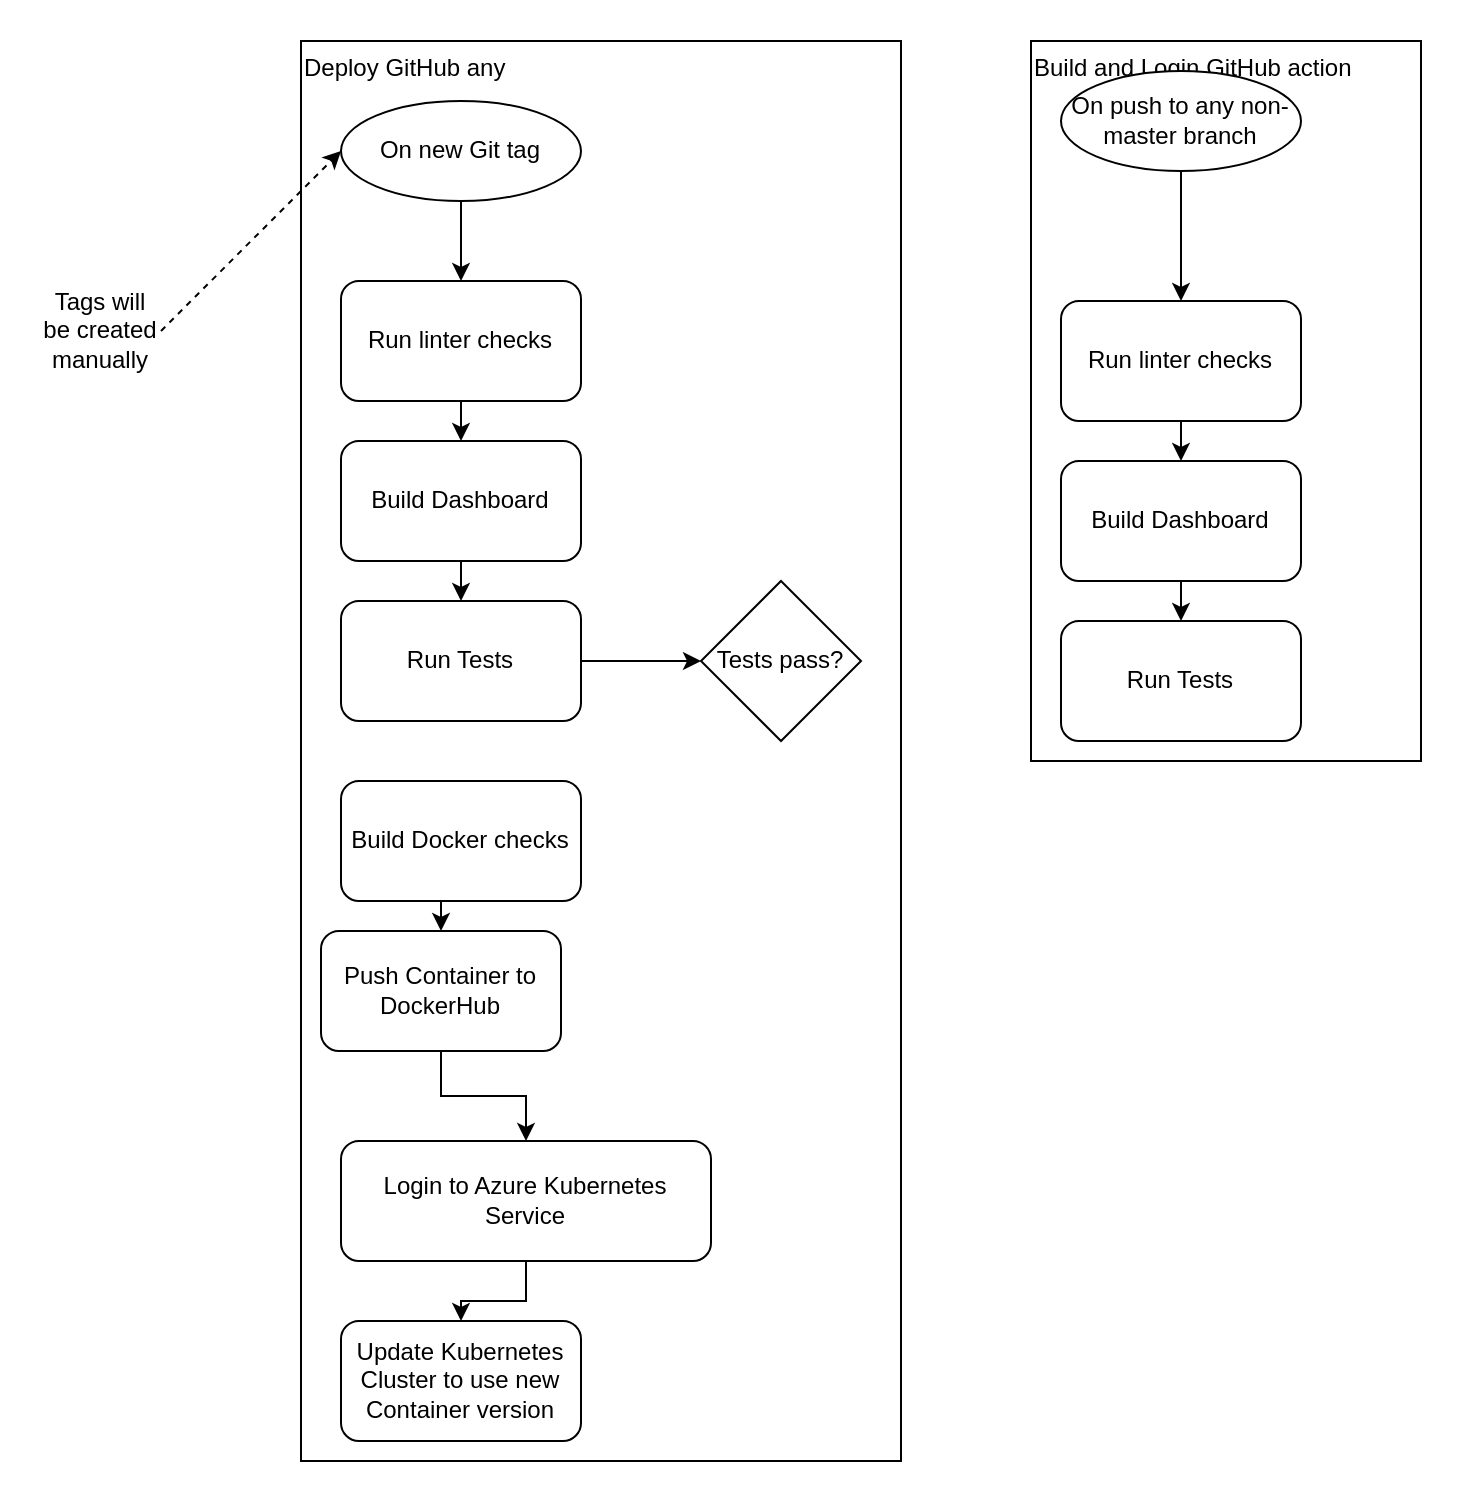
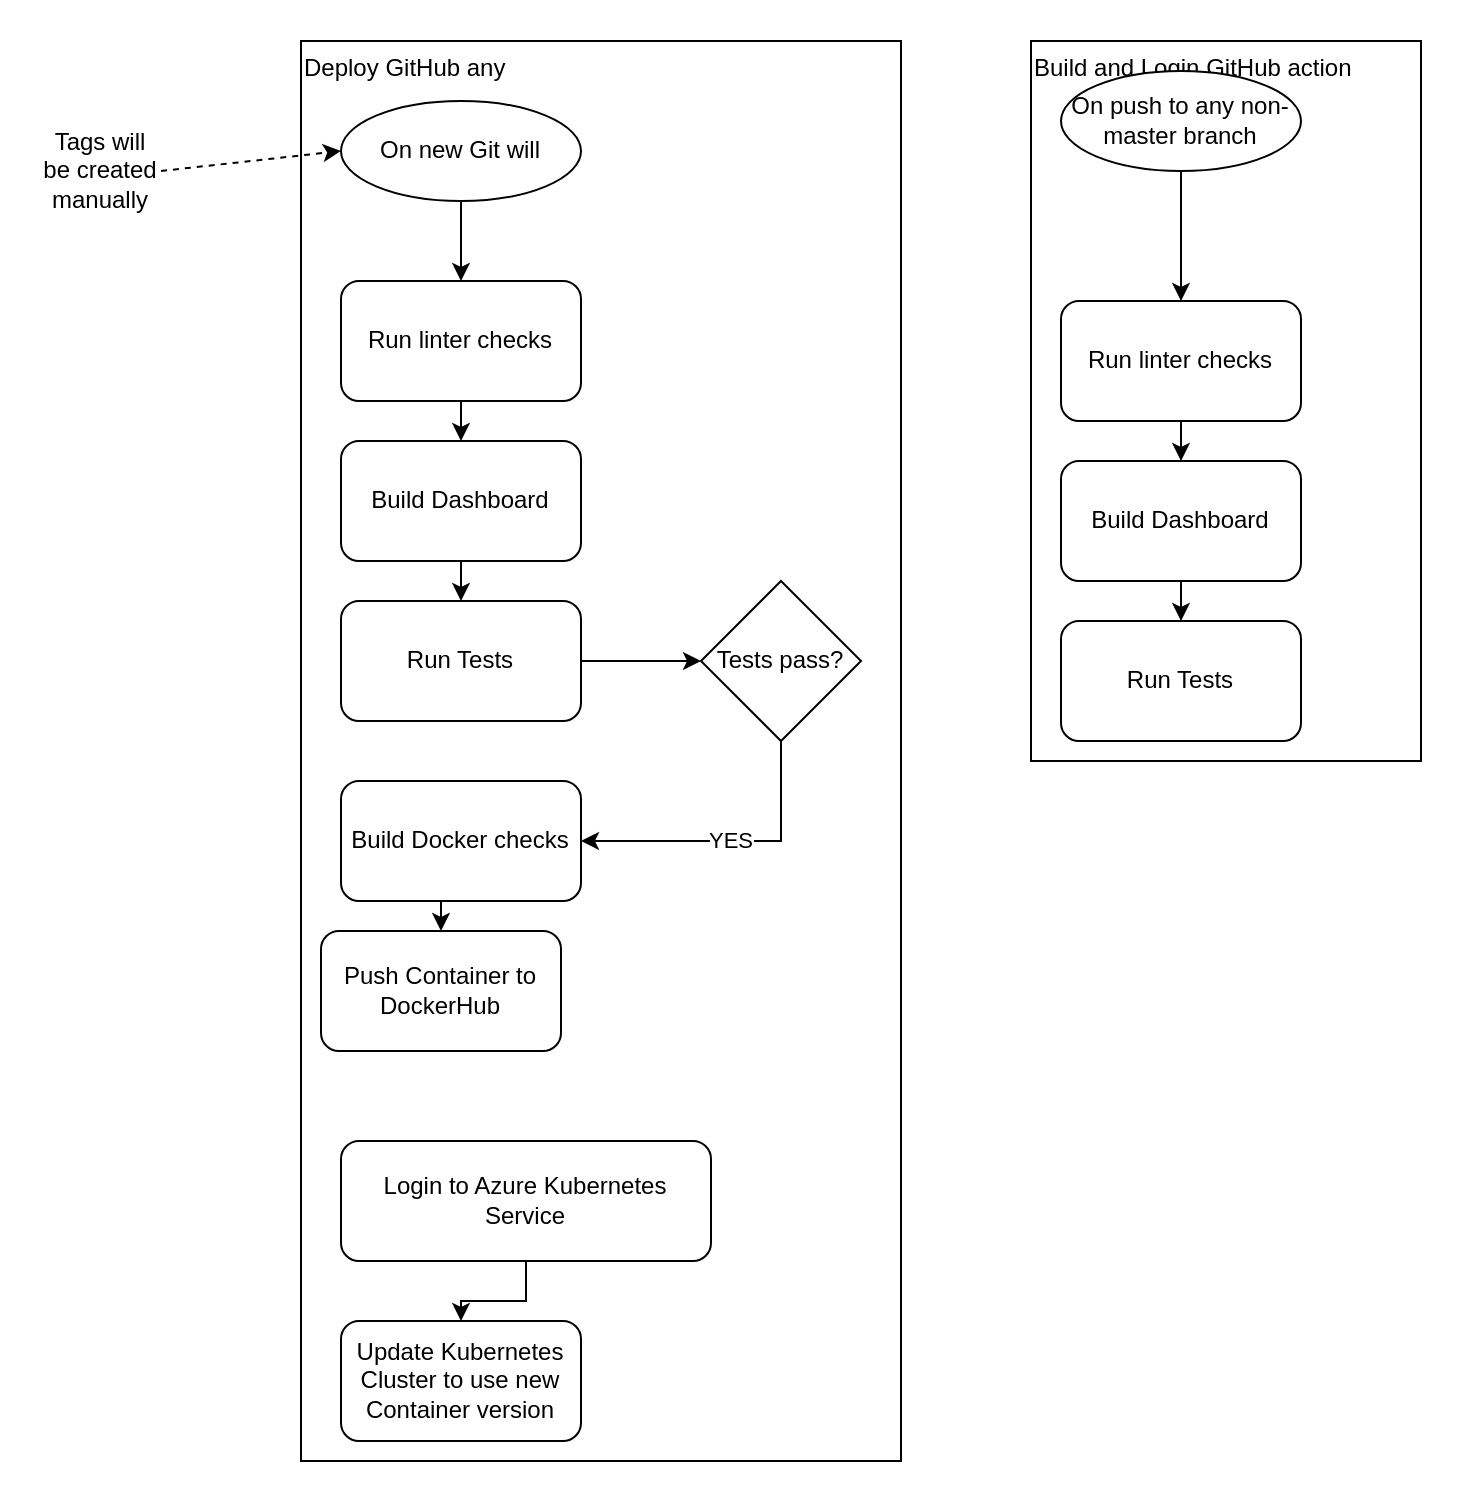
node "On new Git tag": label "On new Git tag" -> "On new Git will"
node "Tags will be created manually": moved (101, 331) -> (101, 171)
edge "Tests pass?" -> "Build Docker checks": added, label "YES"
edge "Push Container to DockerHub" -> "Login to Azure Kubernetes Service": removed
